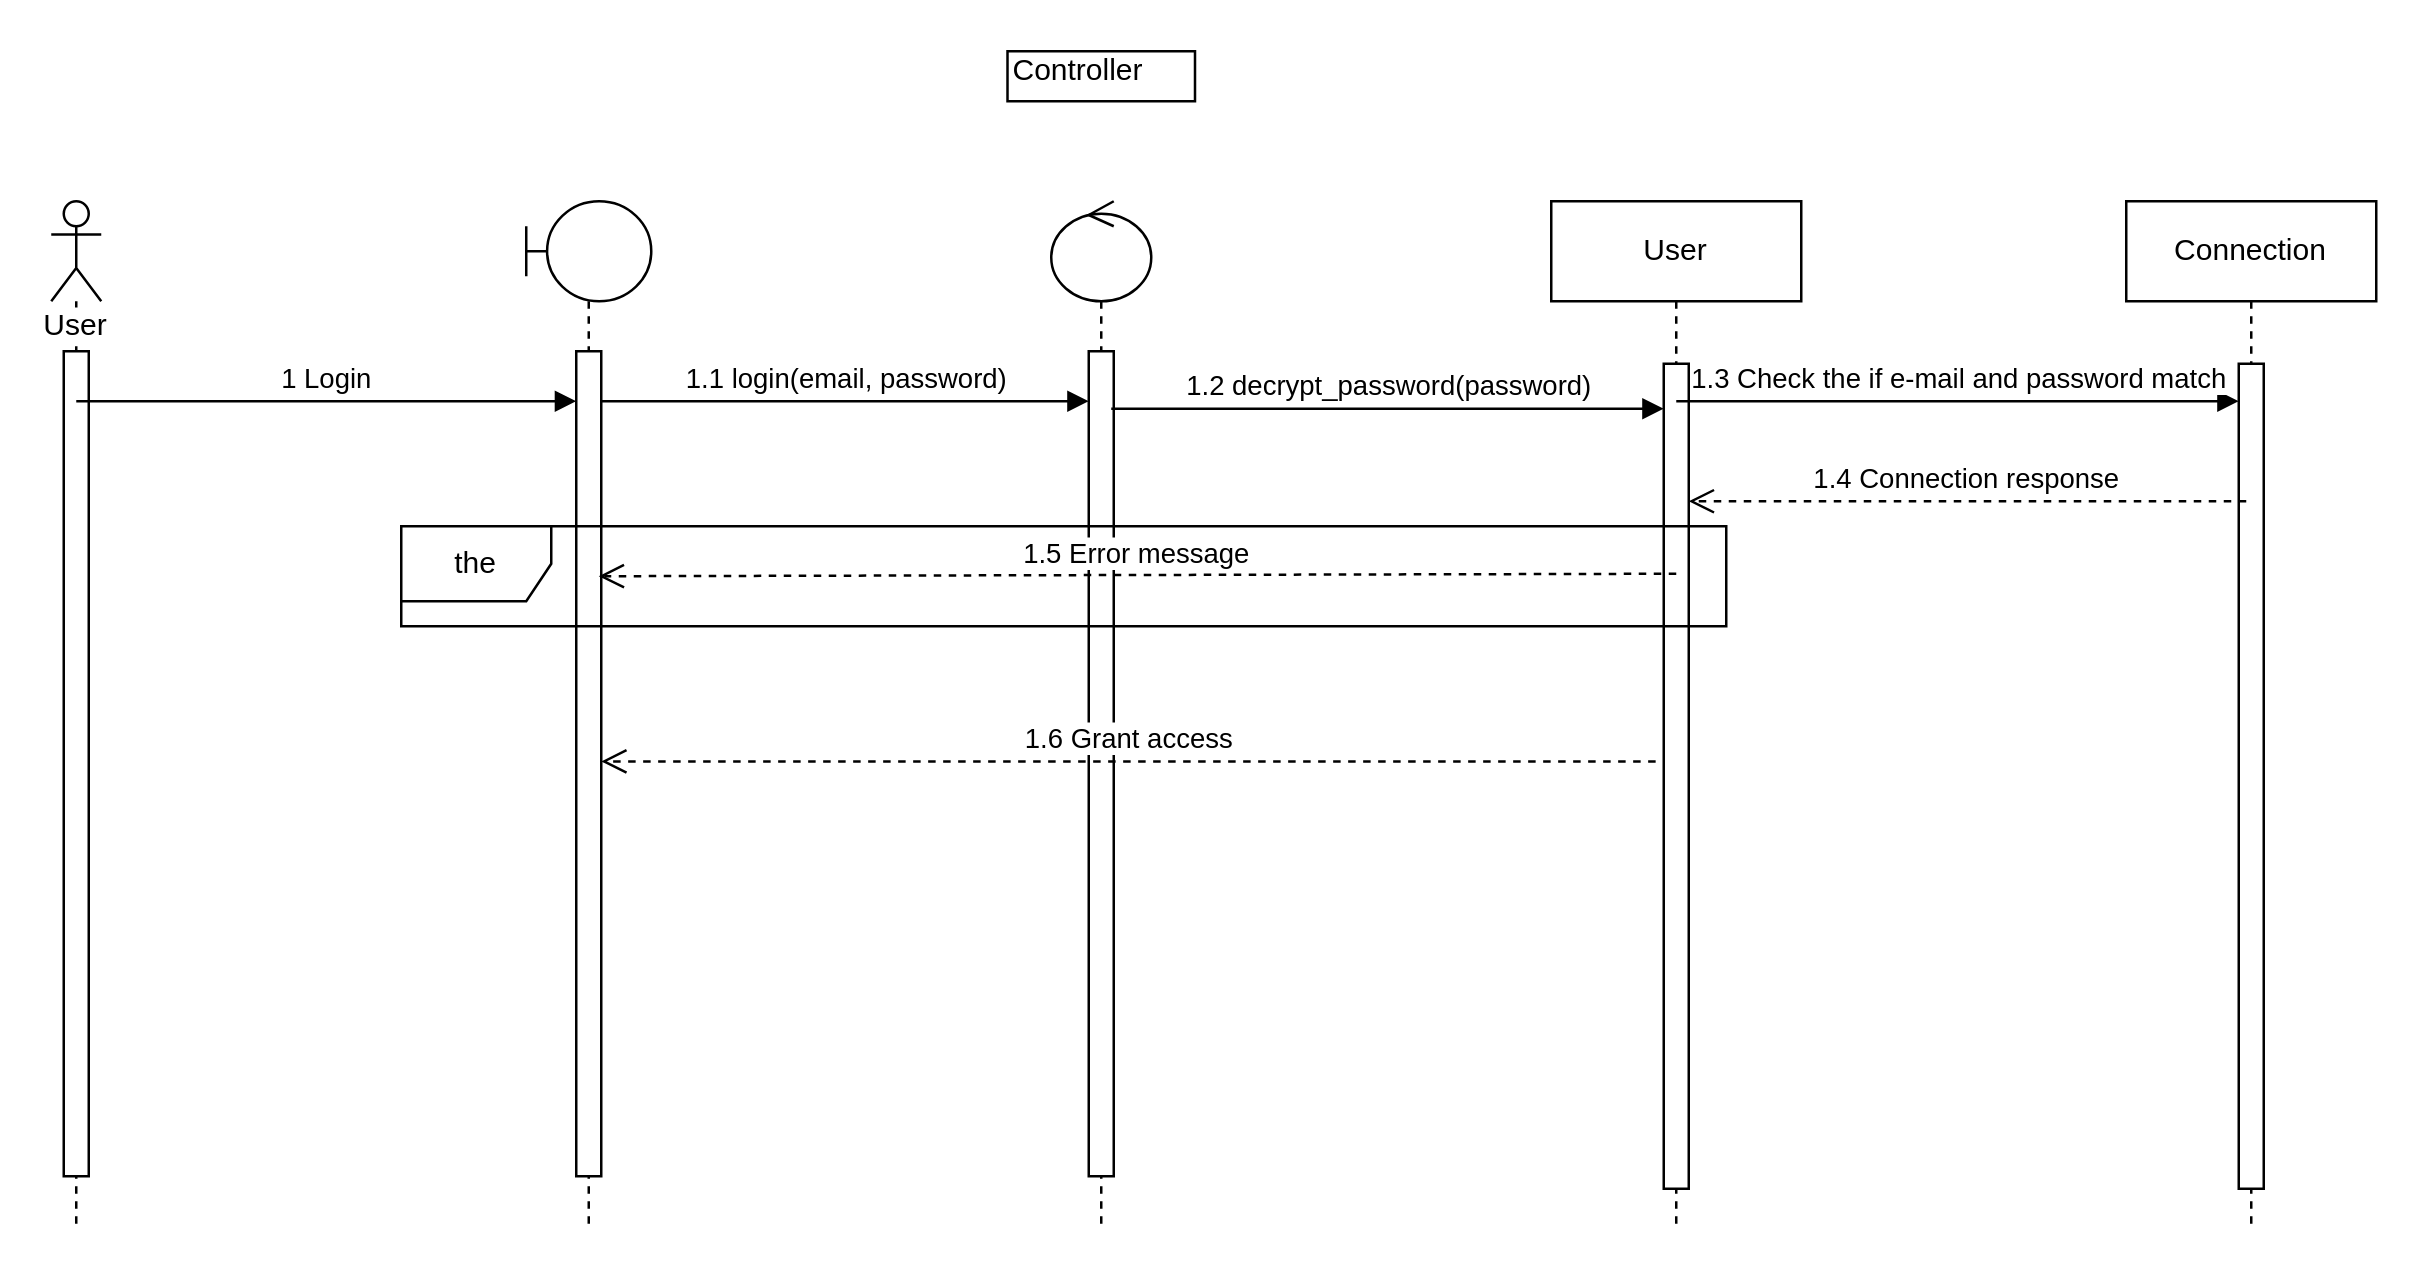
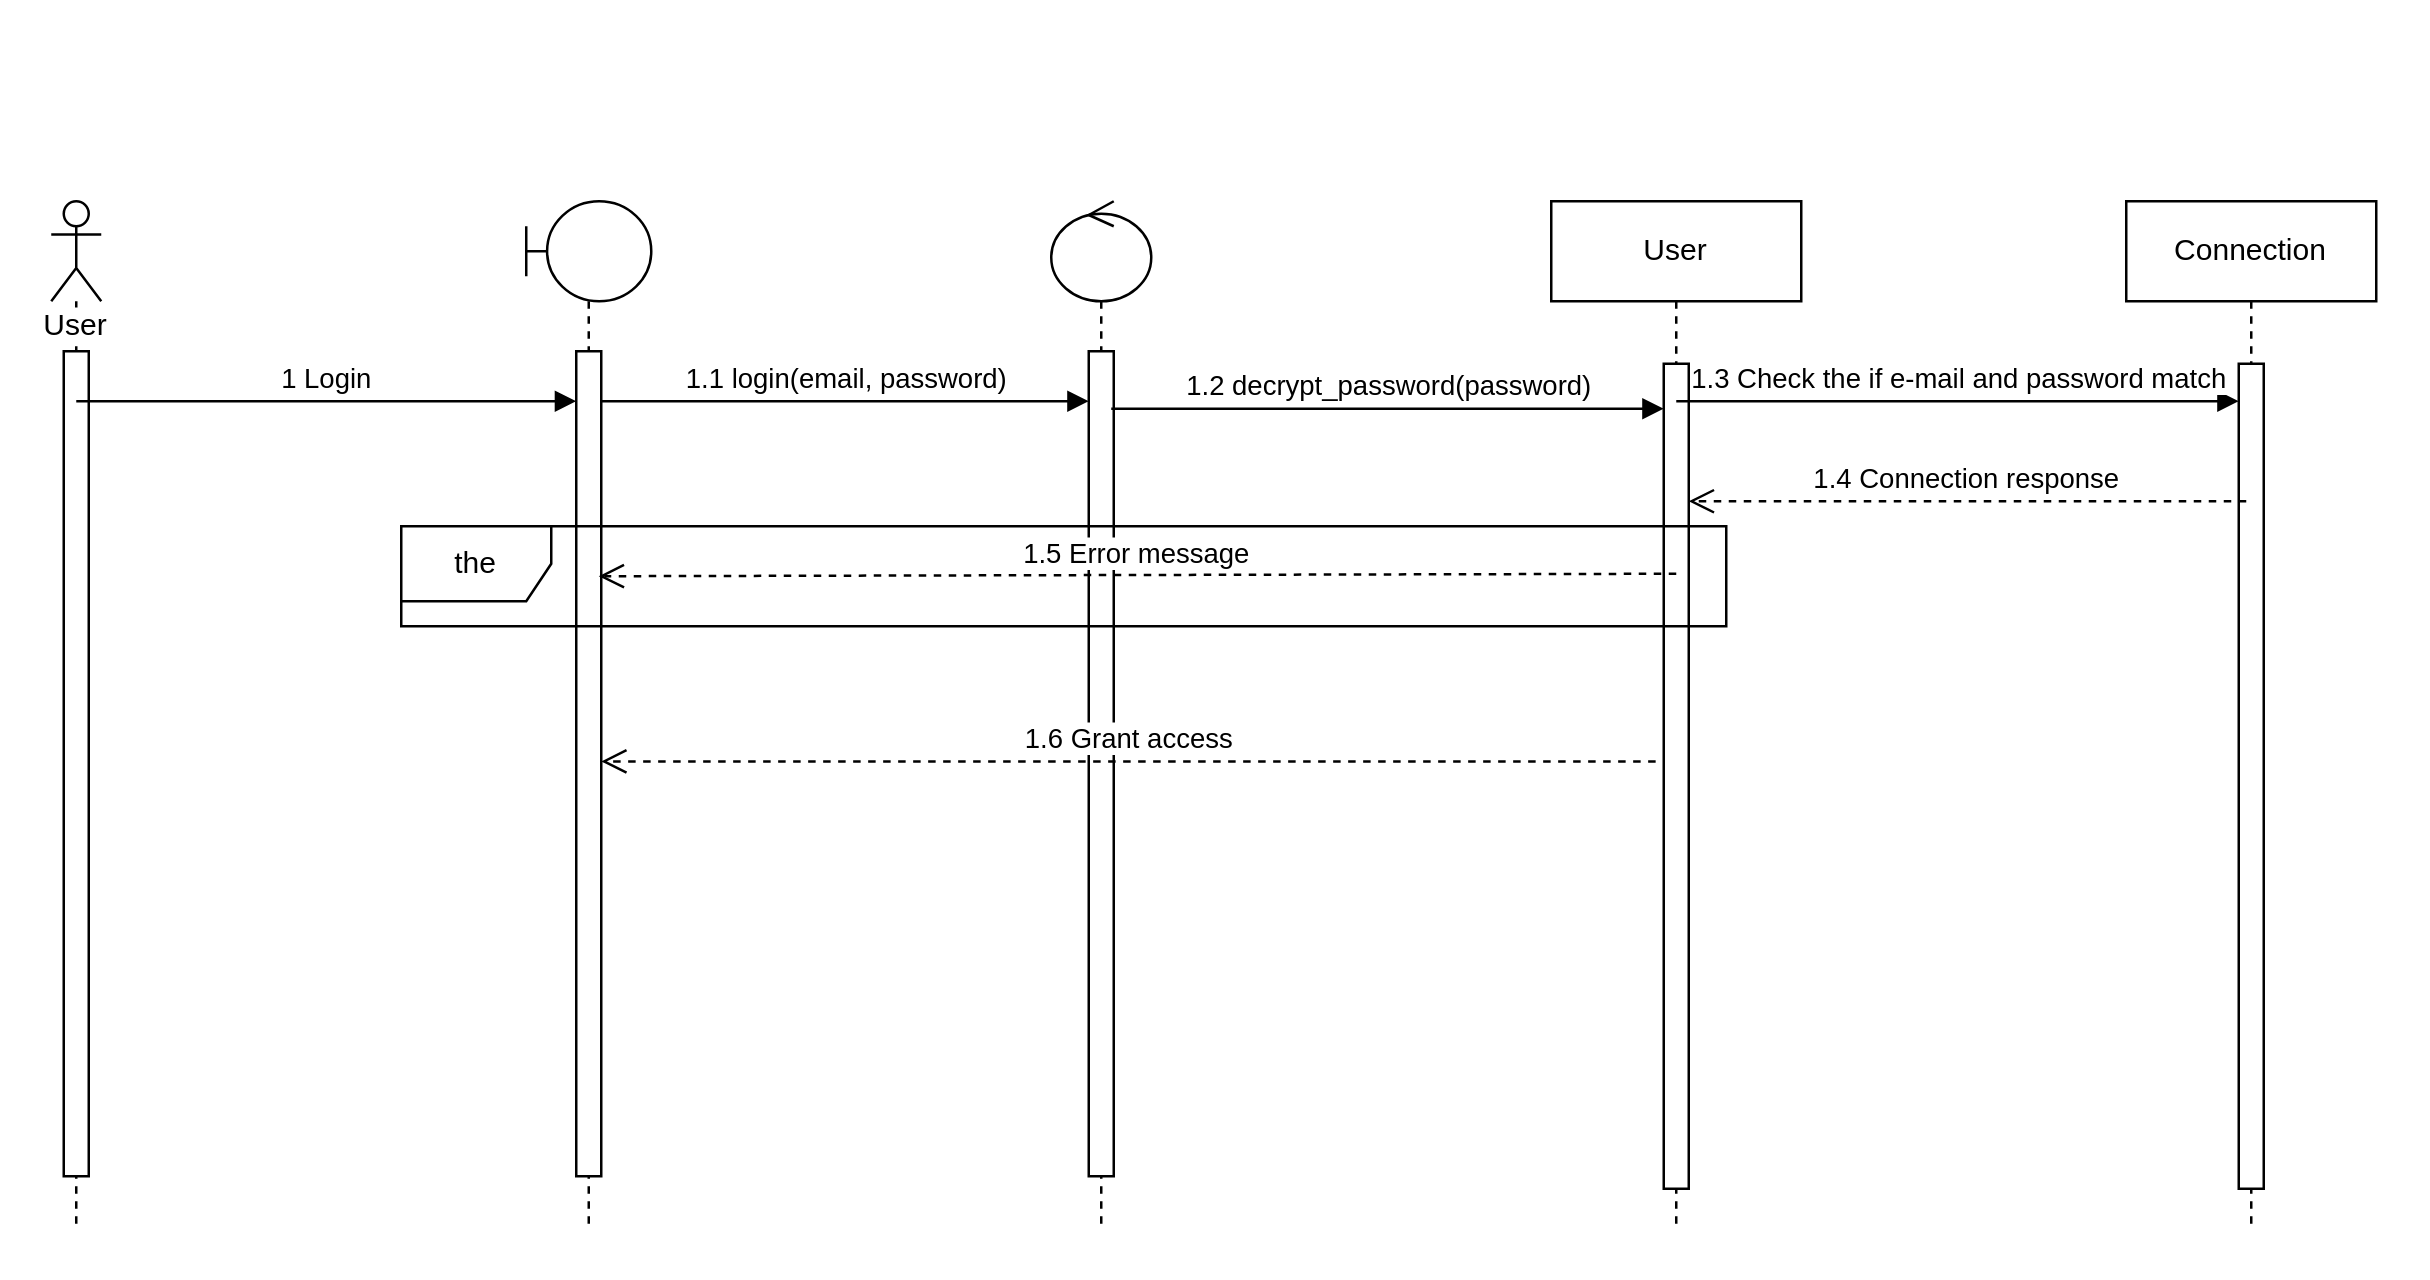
node "Controller": removed
